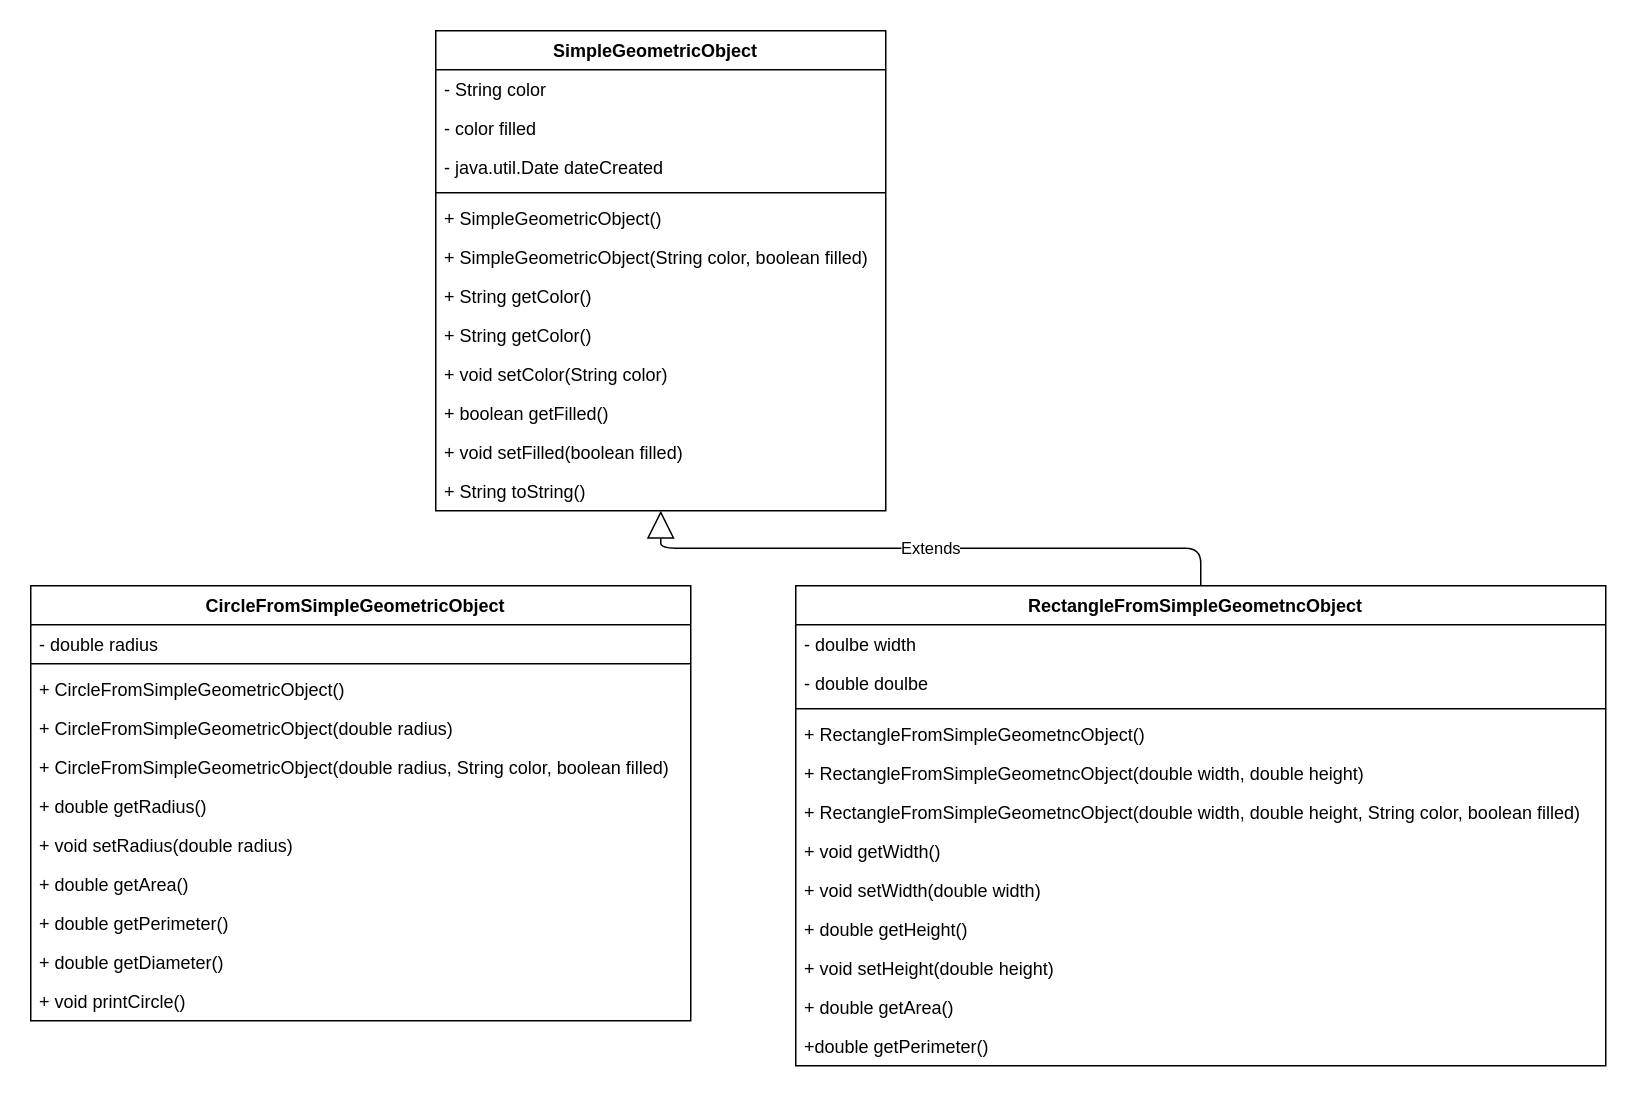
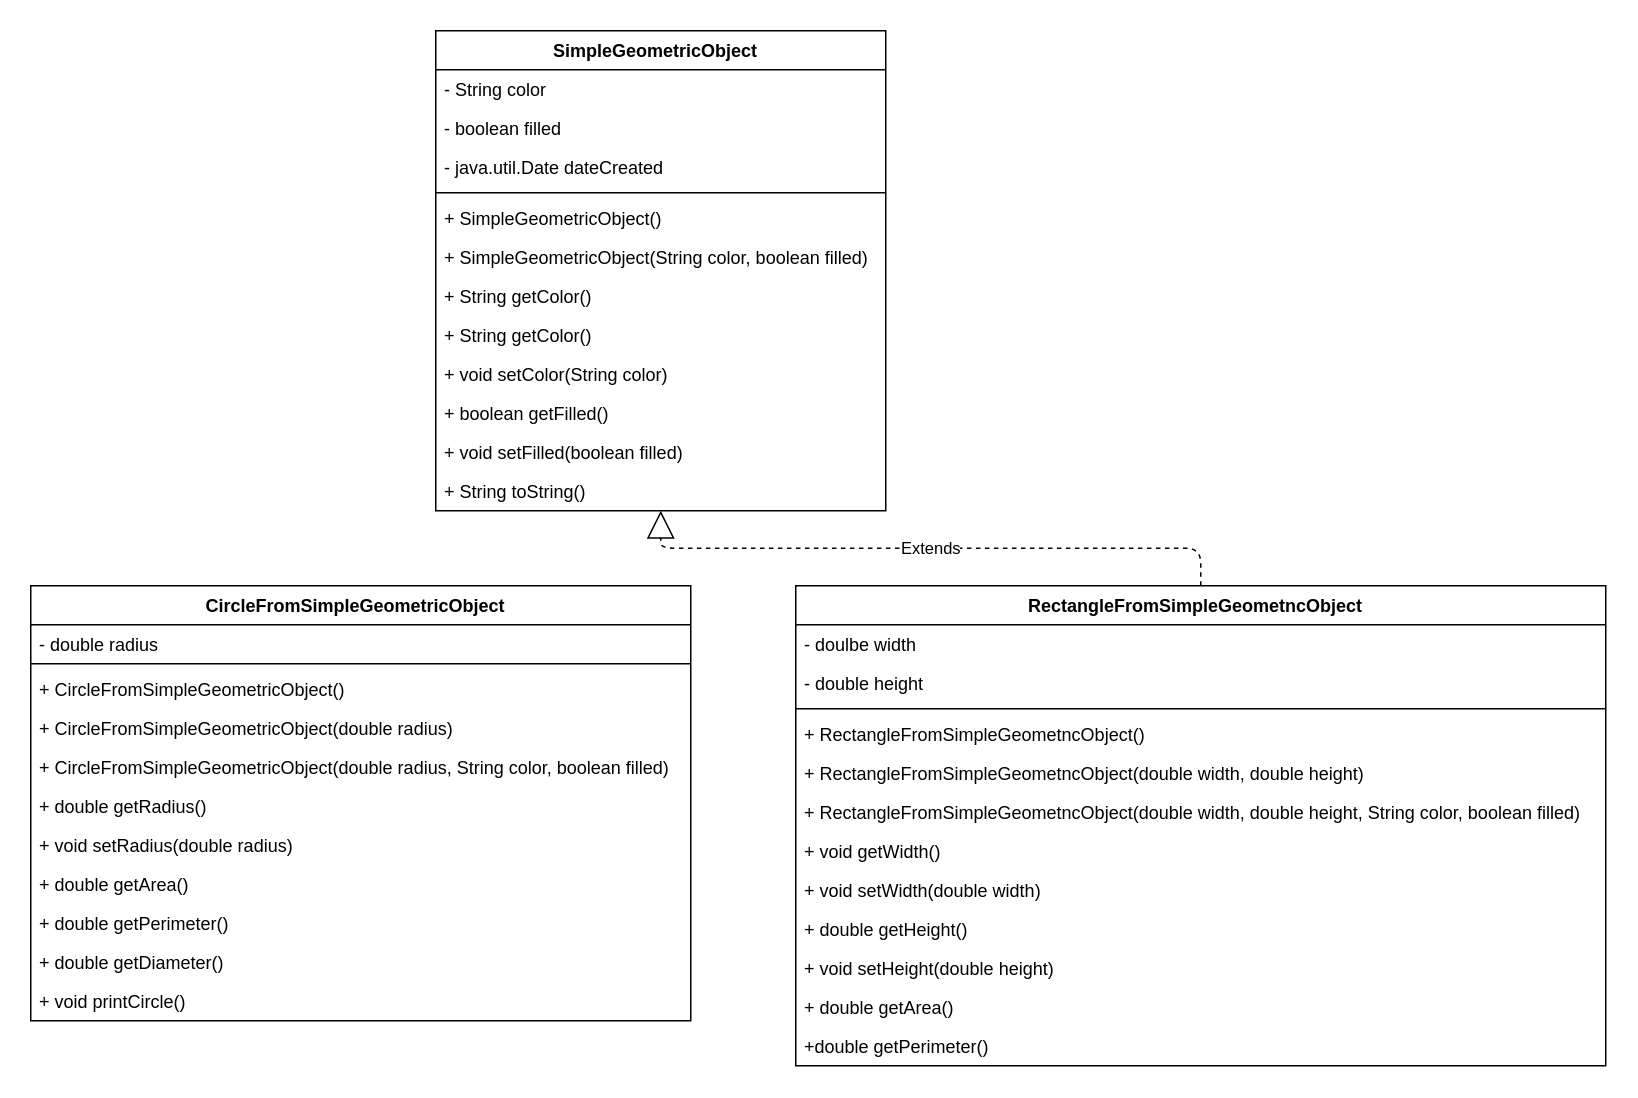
node "- color filled": label "- color filled" -> "- boolean filled"
edge "RectangleFromSimpleGeometncObject" -> "SimpleGeometricObject": style solid -> dashed
node "- double doulbe": label "- double doulbe" -> "- double height"
